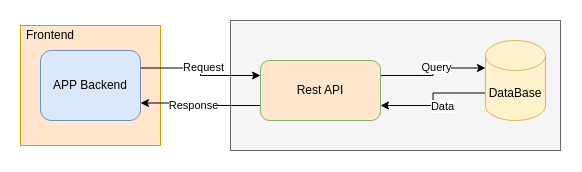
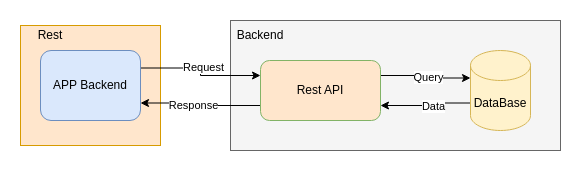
node "Frontend": label "Frontend" -> "Rest"
node "Backend": added
node "DataBase": moved (516, 81) -> (501, 91)
